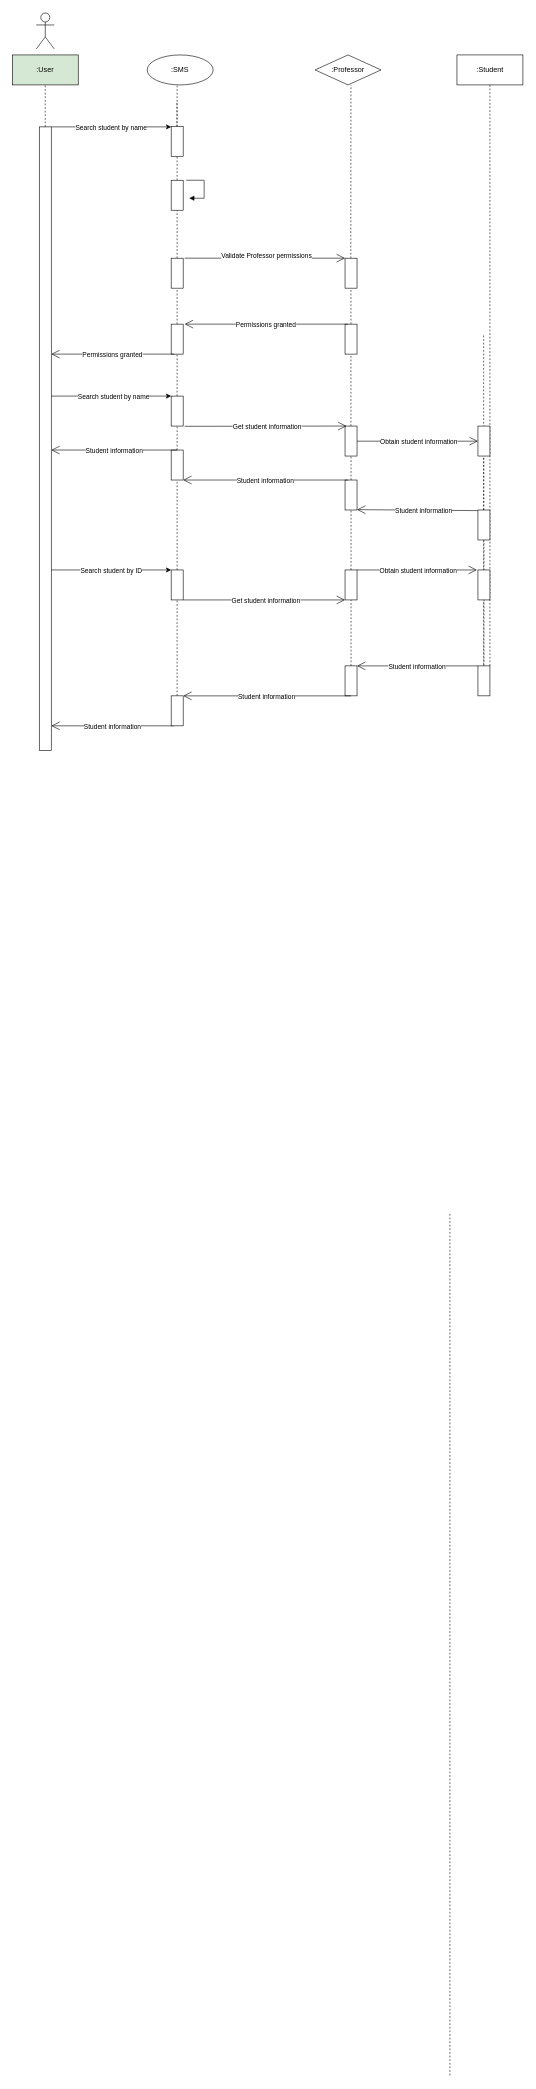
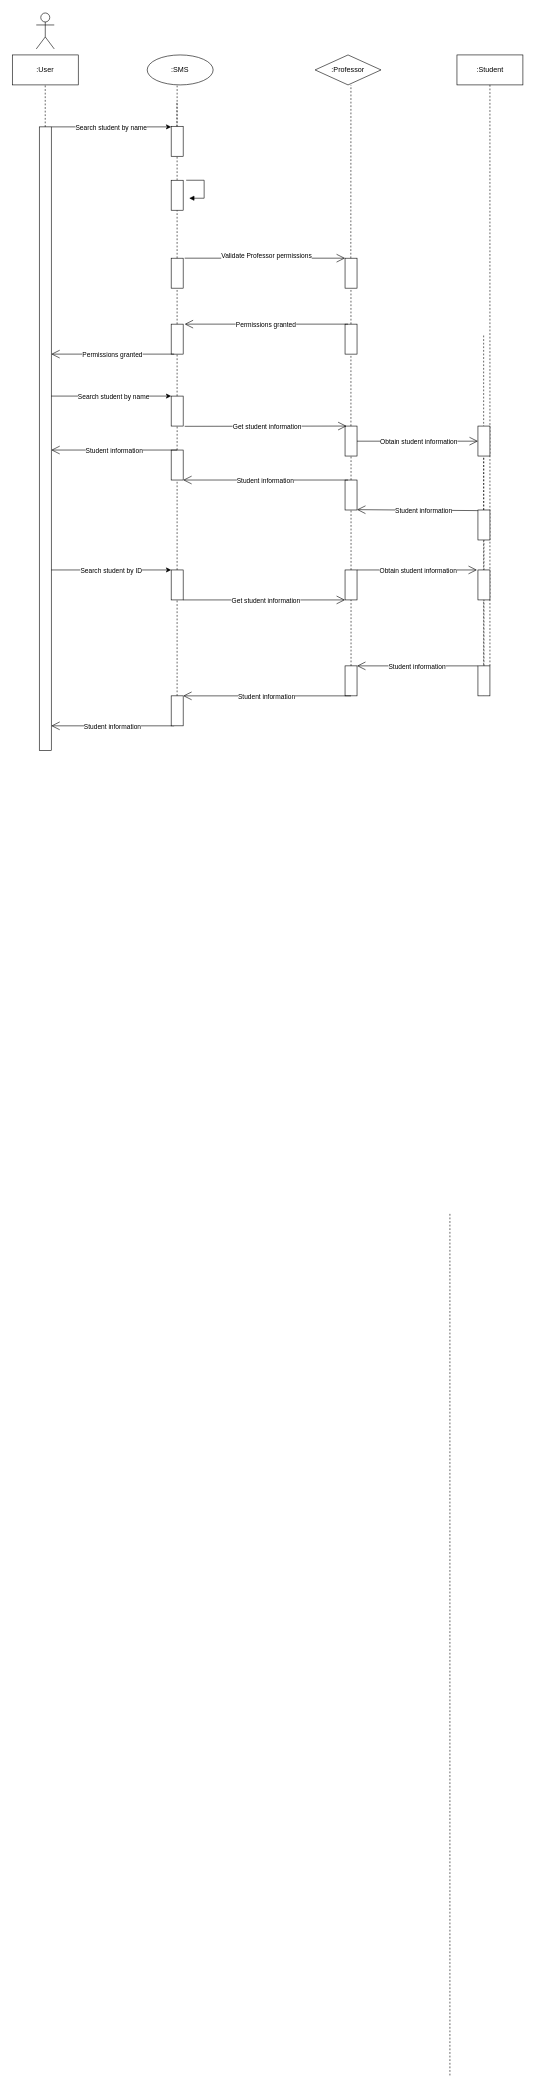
node ":User": fillcolor #d5e8d4 -> #ffffff
